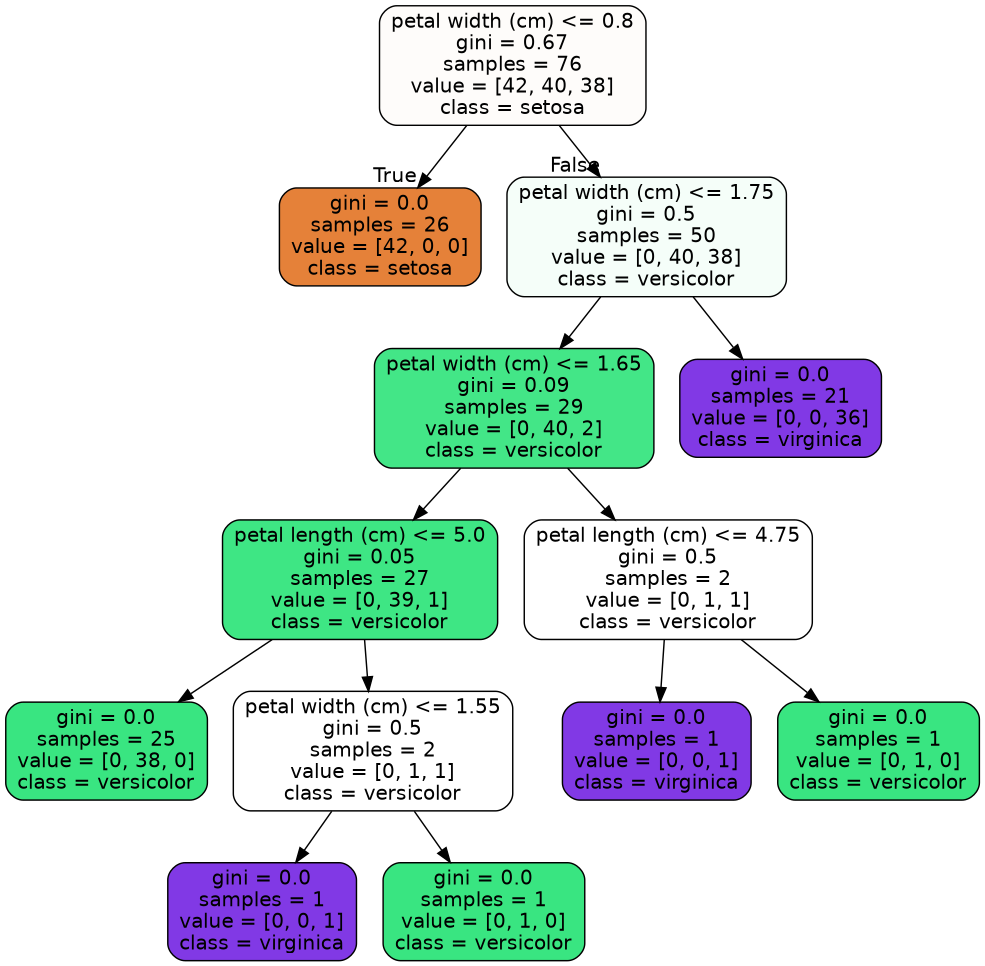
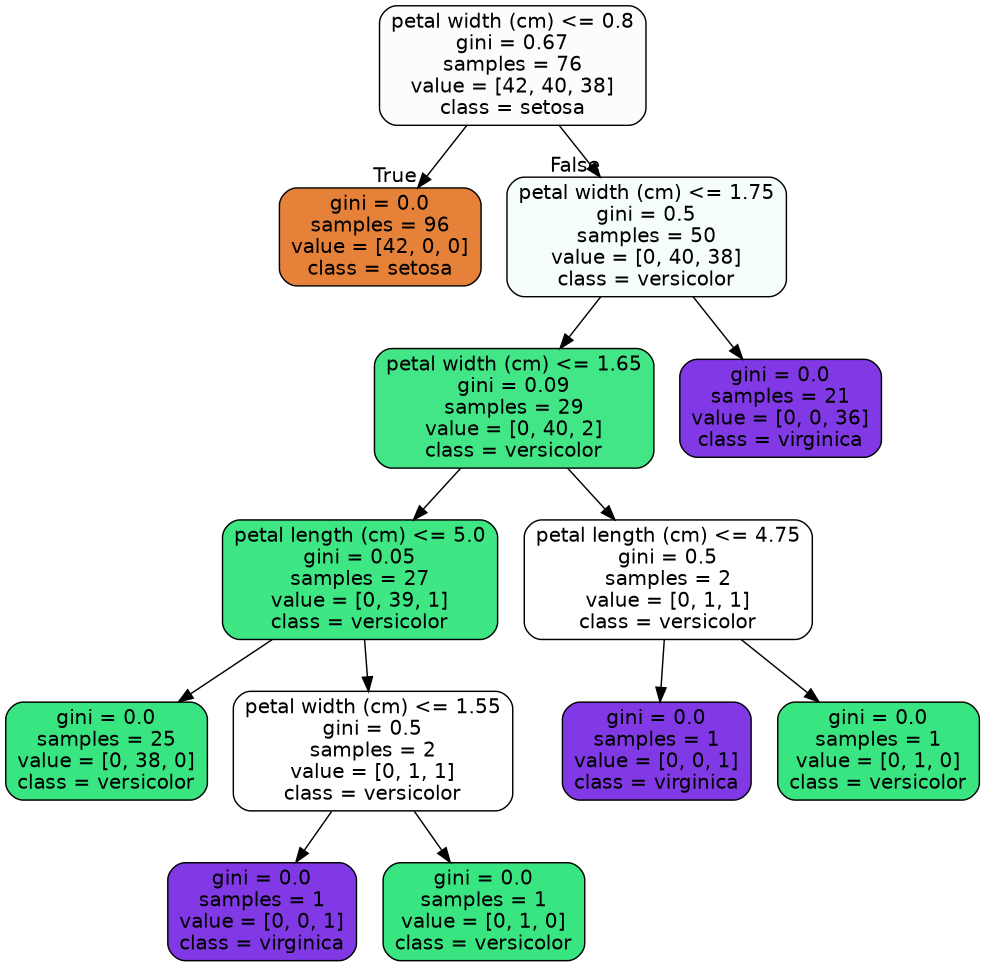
node "gini = 0.0 samples = 26 value = [42, 0, 0] class = setosa": label "gini = 0.0 samples = 26 value = [42, 0, 0] class = setosa" -> "gini = 0.0 samples = 96 value = [42, 0, 0] class = setosa"
